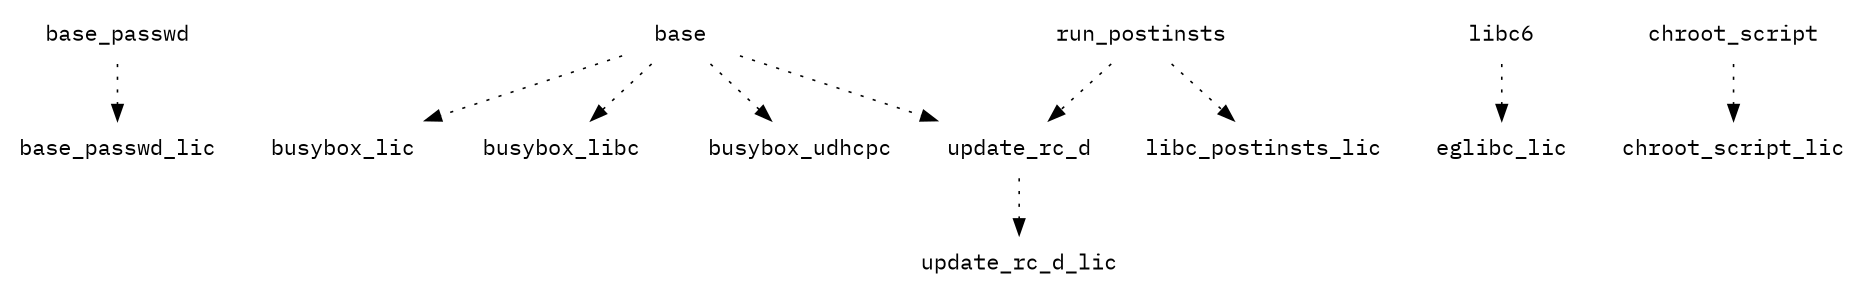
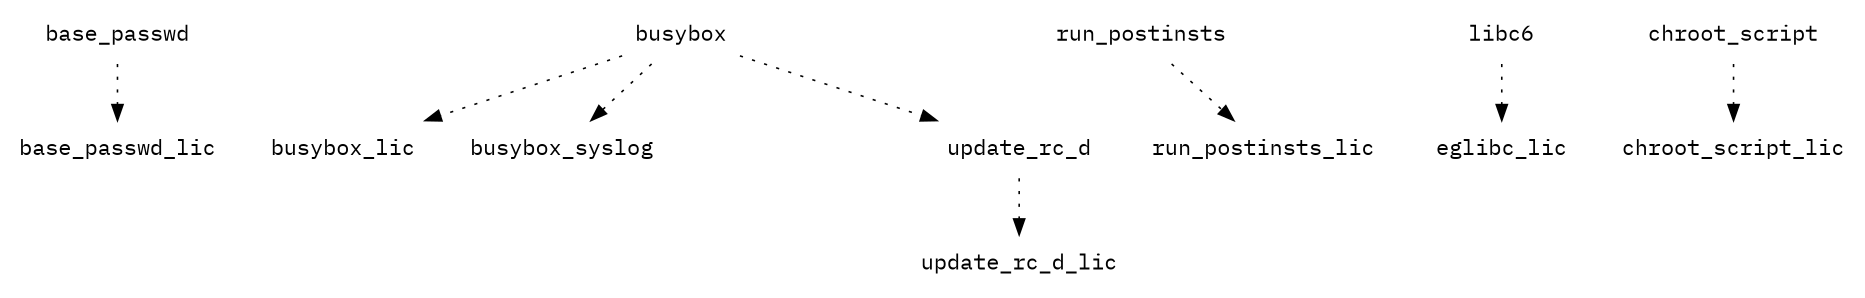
node "base": label "base" -> "busybox"
edge "run_postinsts" -> "update_rc_d": removed
node "busybox_libc": label "busybox_libc" -> "busybox_syslog"
node "busybox_udhcpc": removed
node "libc_postinsts_lic": label "libc_postinsts_lic" -> "run_postinsts_lic"
